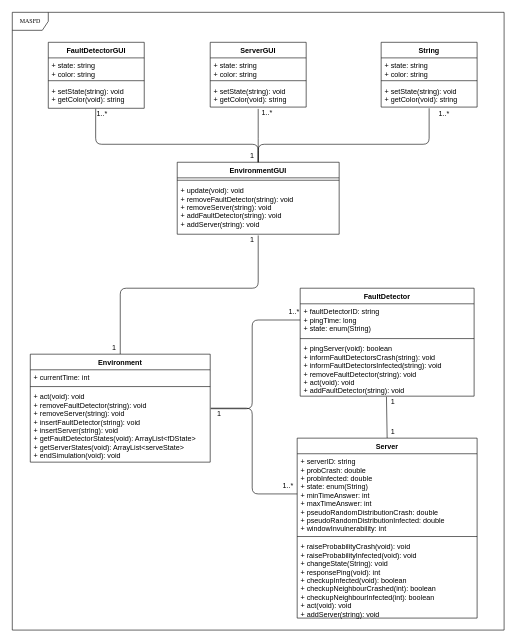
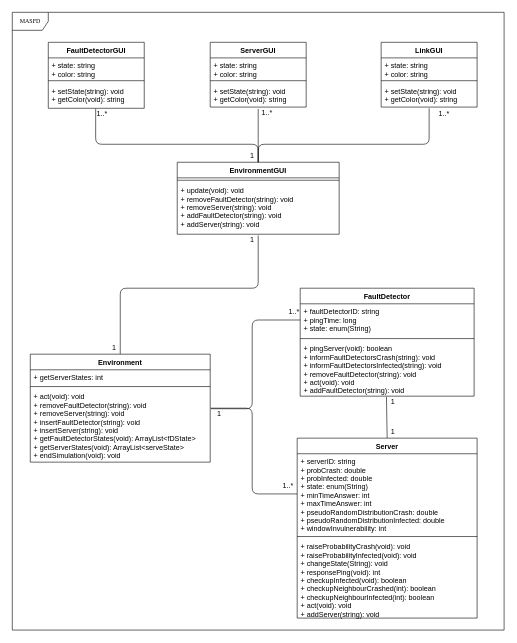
node "String": label "String" -> "LinkGUI"
node "+ currentTime: int": label "+ currentTime: int" -> "+ getServerStates: int"
